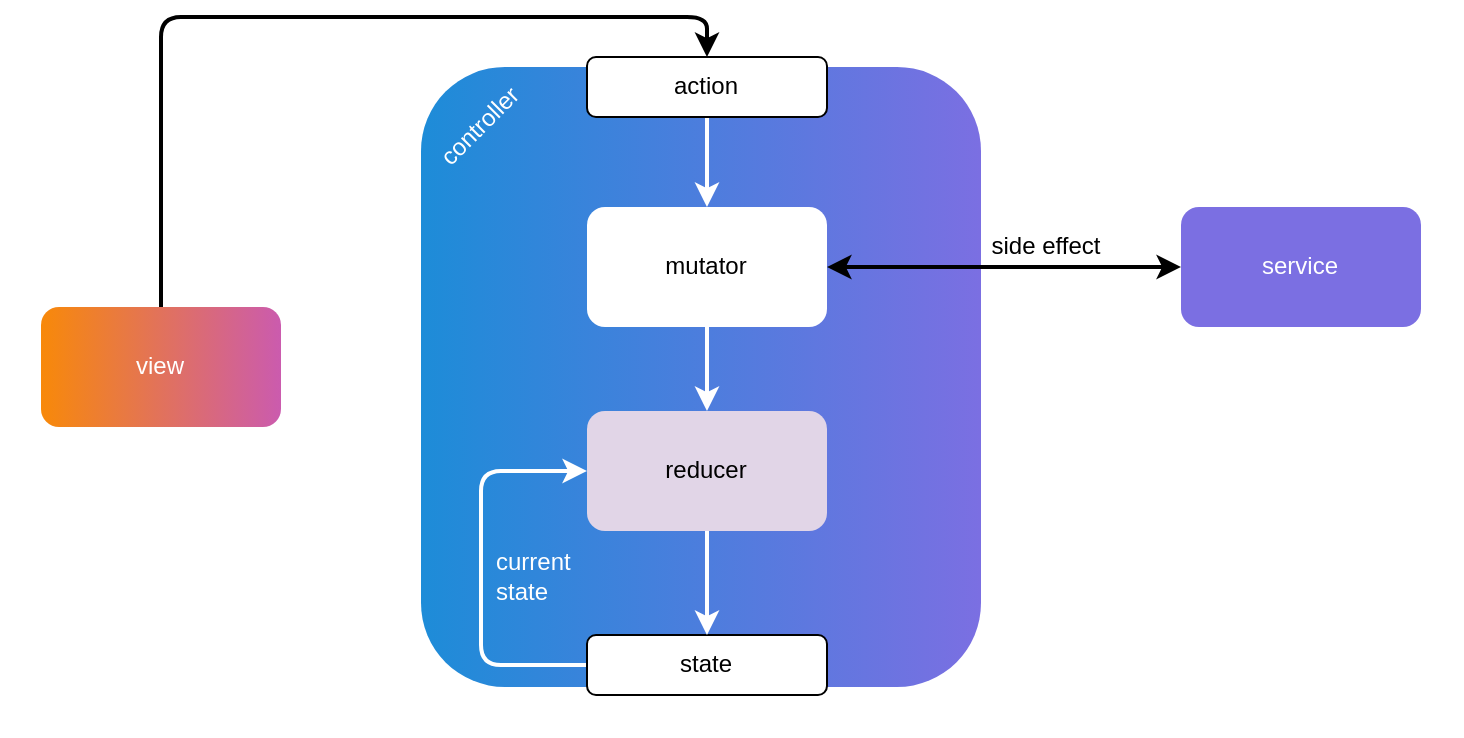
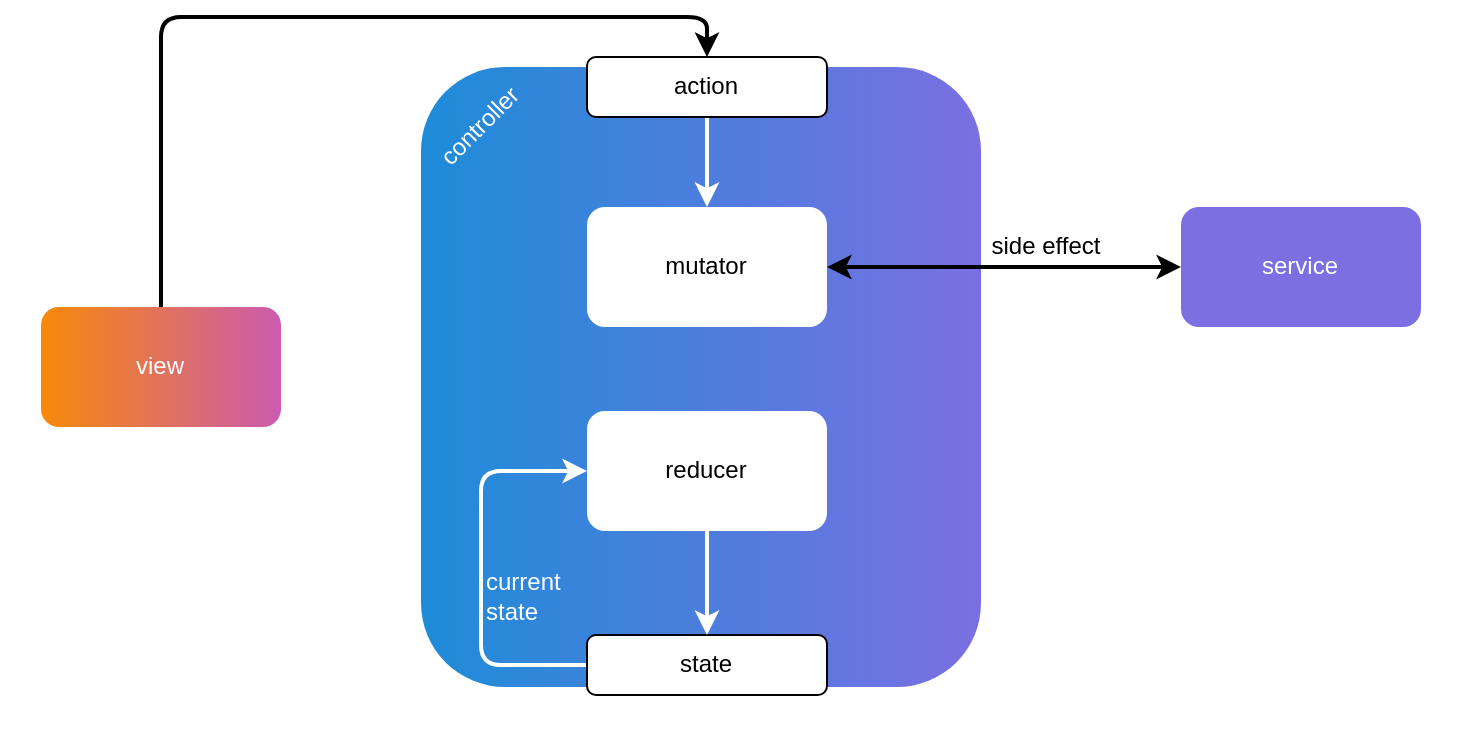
edge "mutator" -> "reducer": removed
node "reducer": fillcolor #e1d5e7 -> #ffffff
node "current state": moved (533, 577) -> (523, 597)
